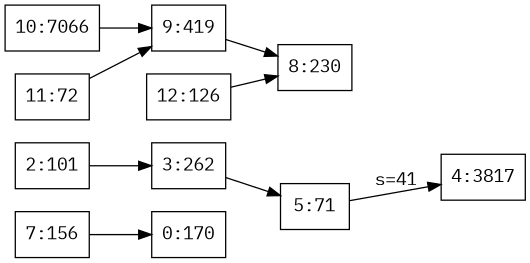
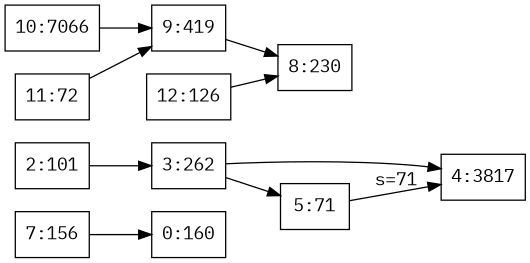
edge "3:262" -> "4:3817": added
edge "5:71" -> "4:3817": label "s=41" -> "s=71"
node "0:170": label "0:170" -> "0:160"
